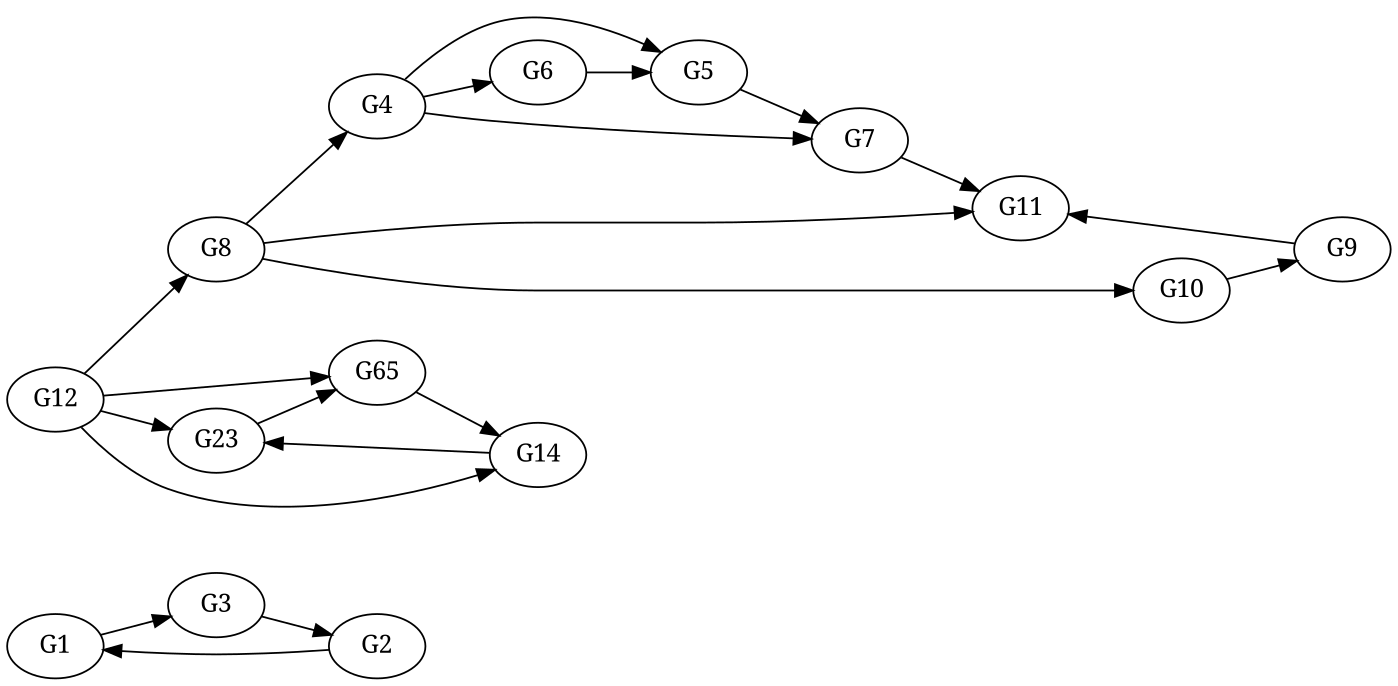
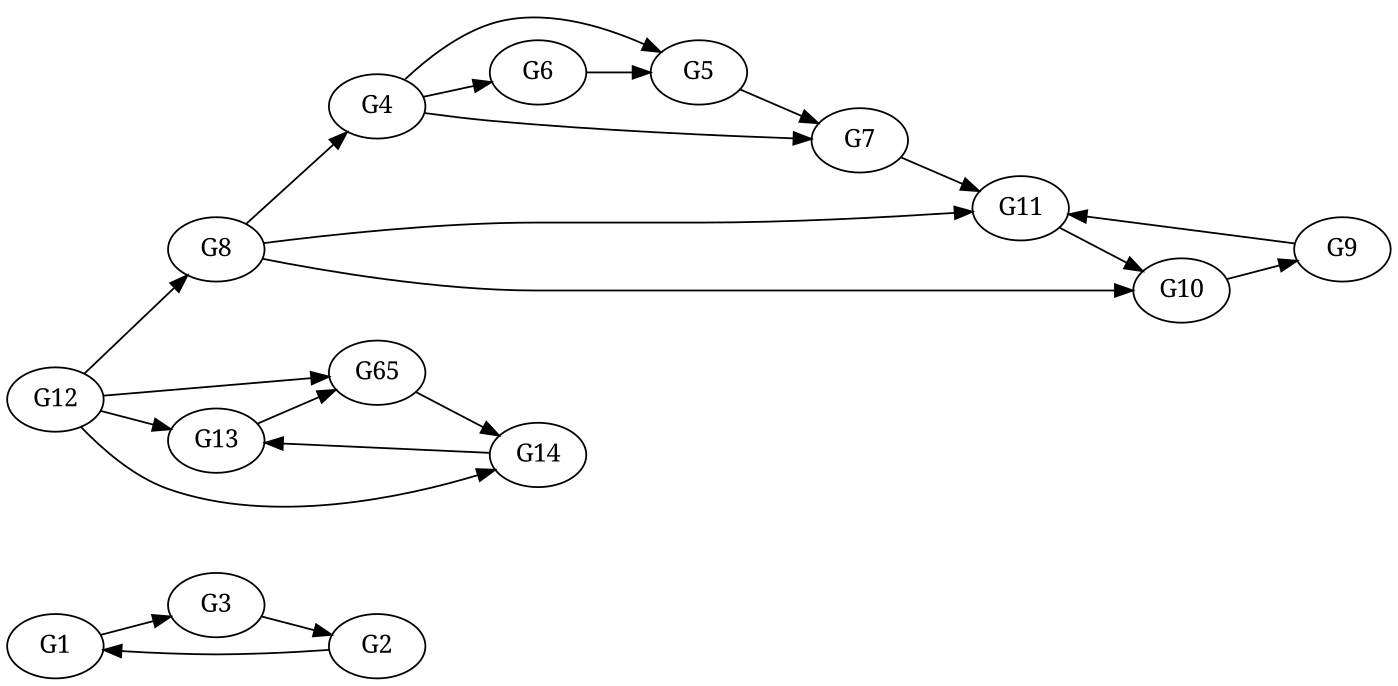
edge "G11" -> "G10": added
node "G23": label "G23" -> "G13"
